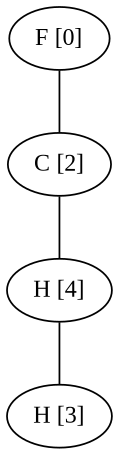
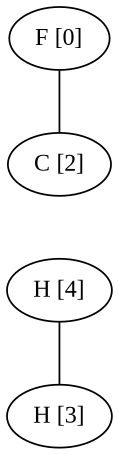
edge "C [2]" -- "H [4]": removed
